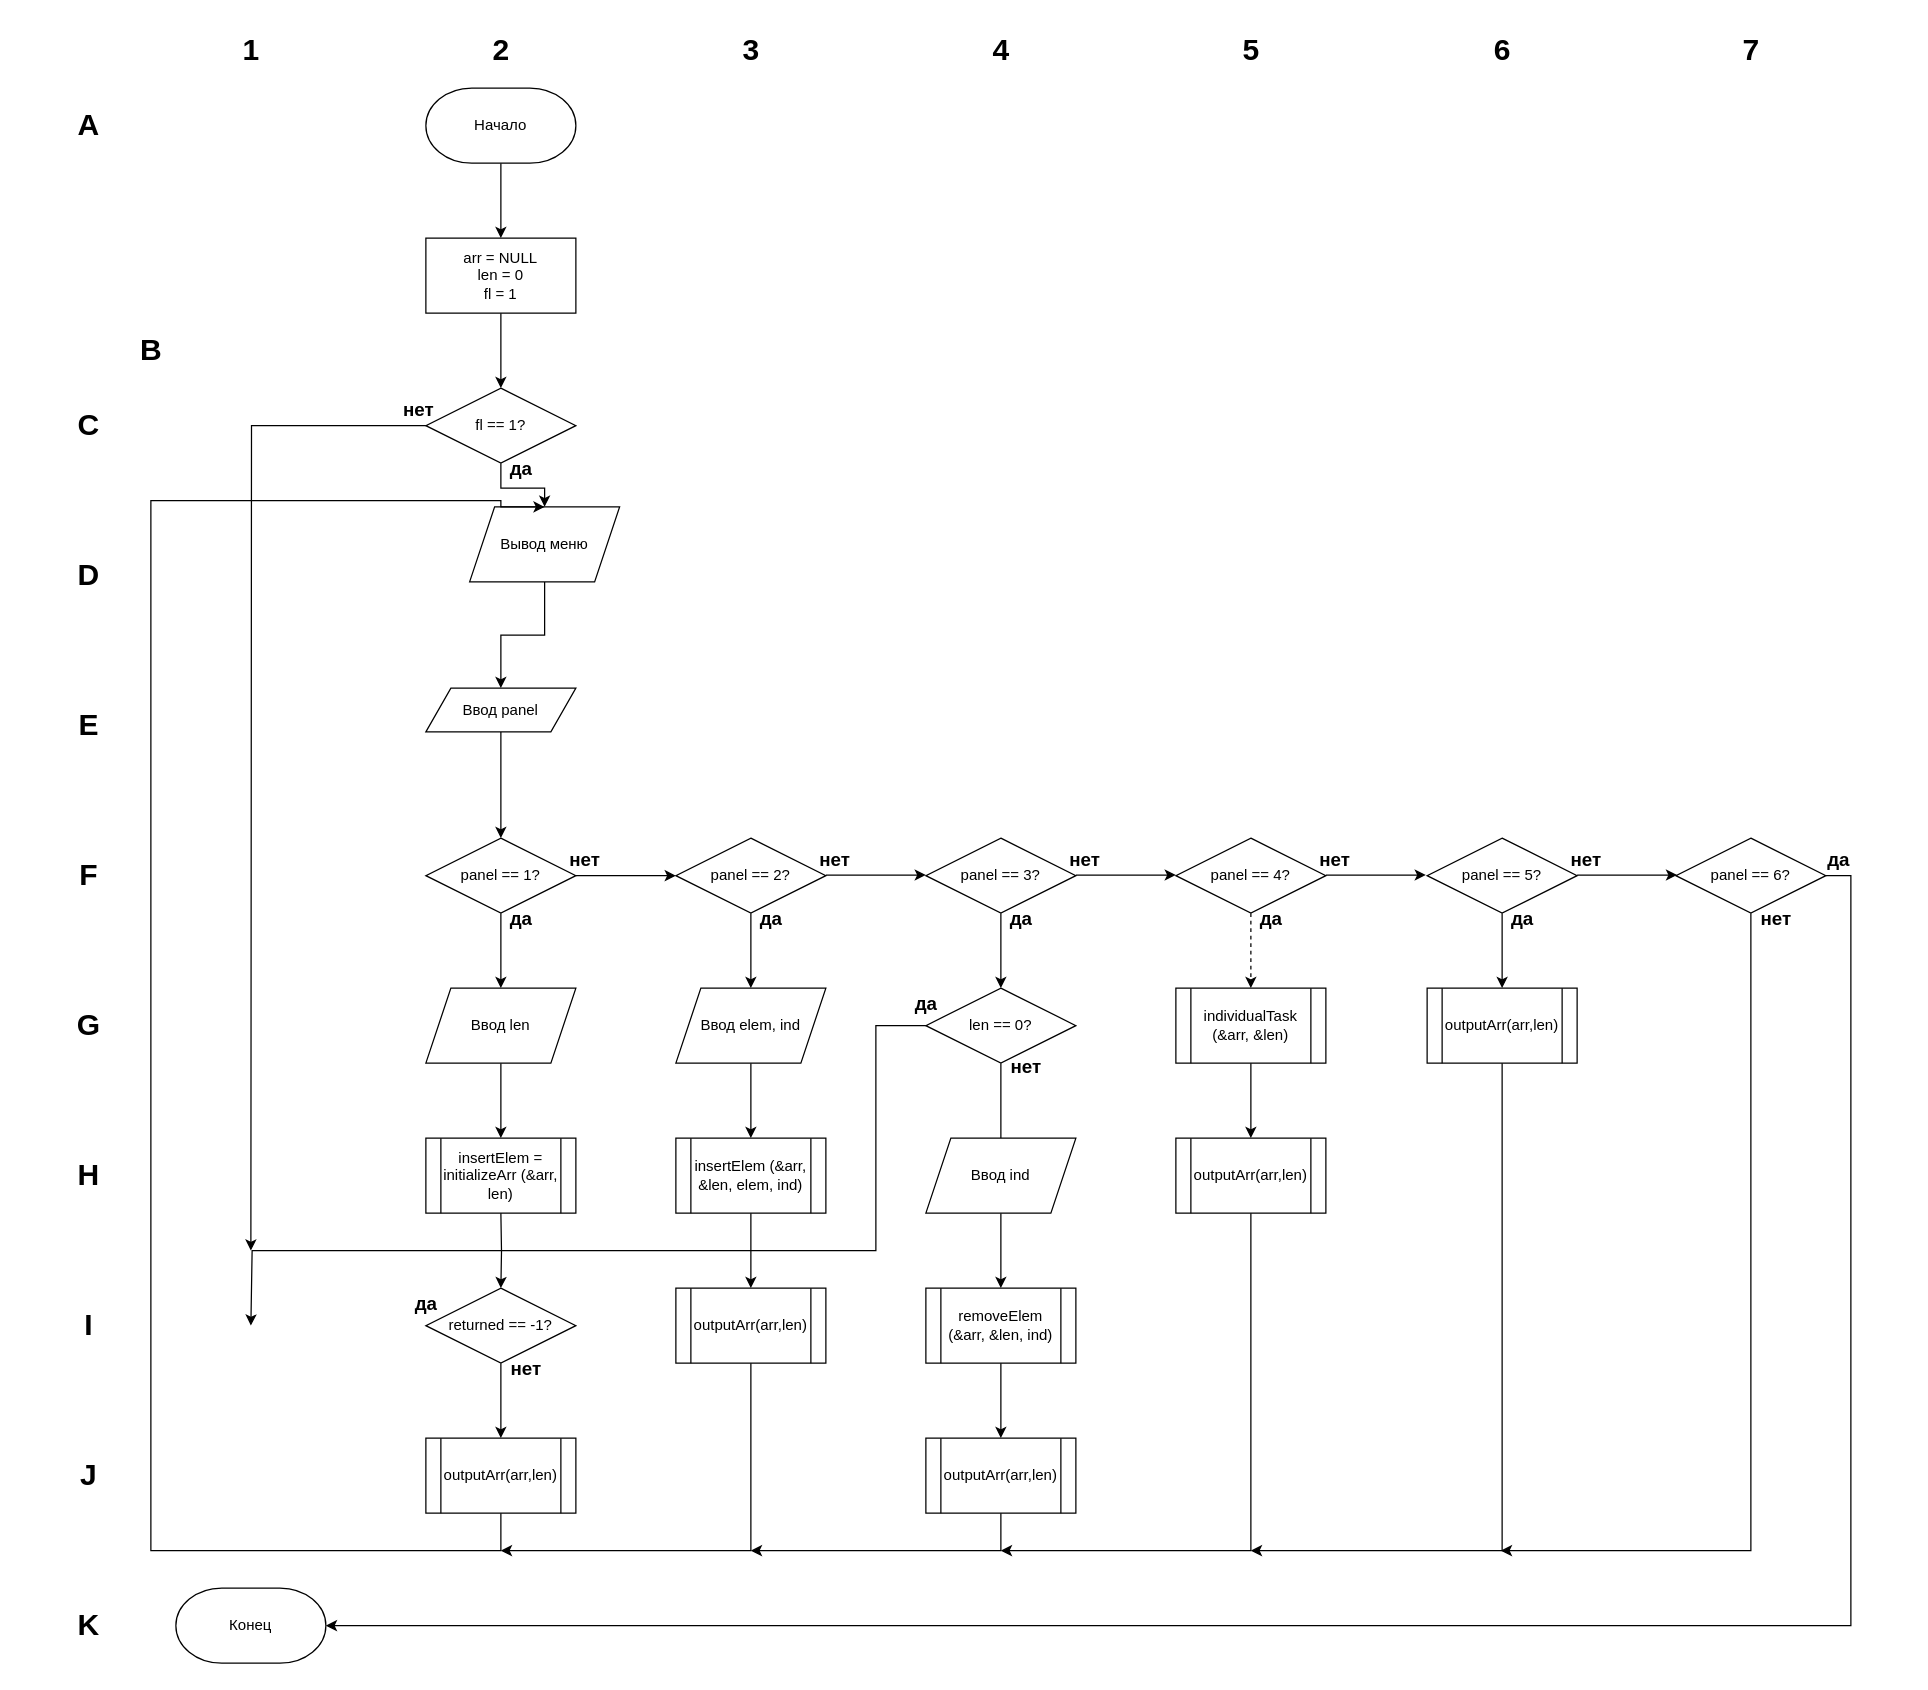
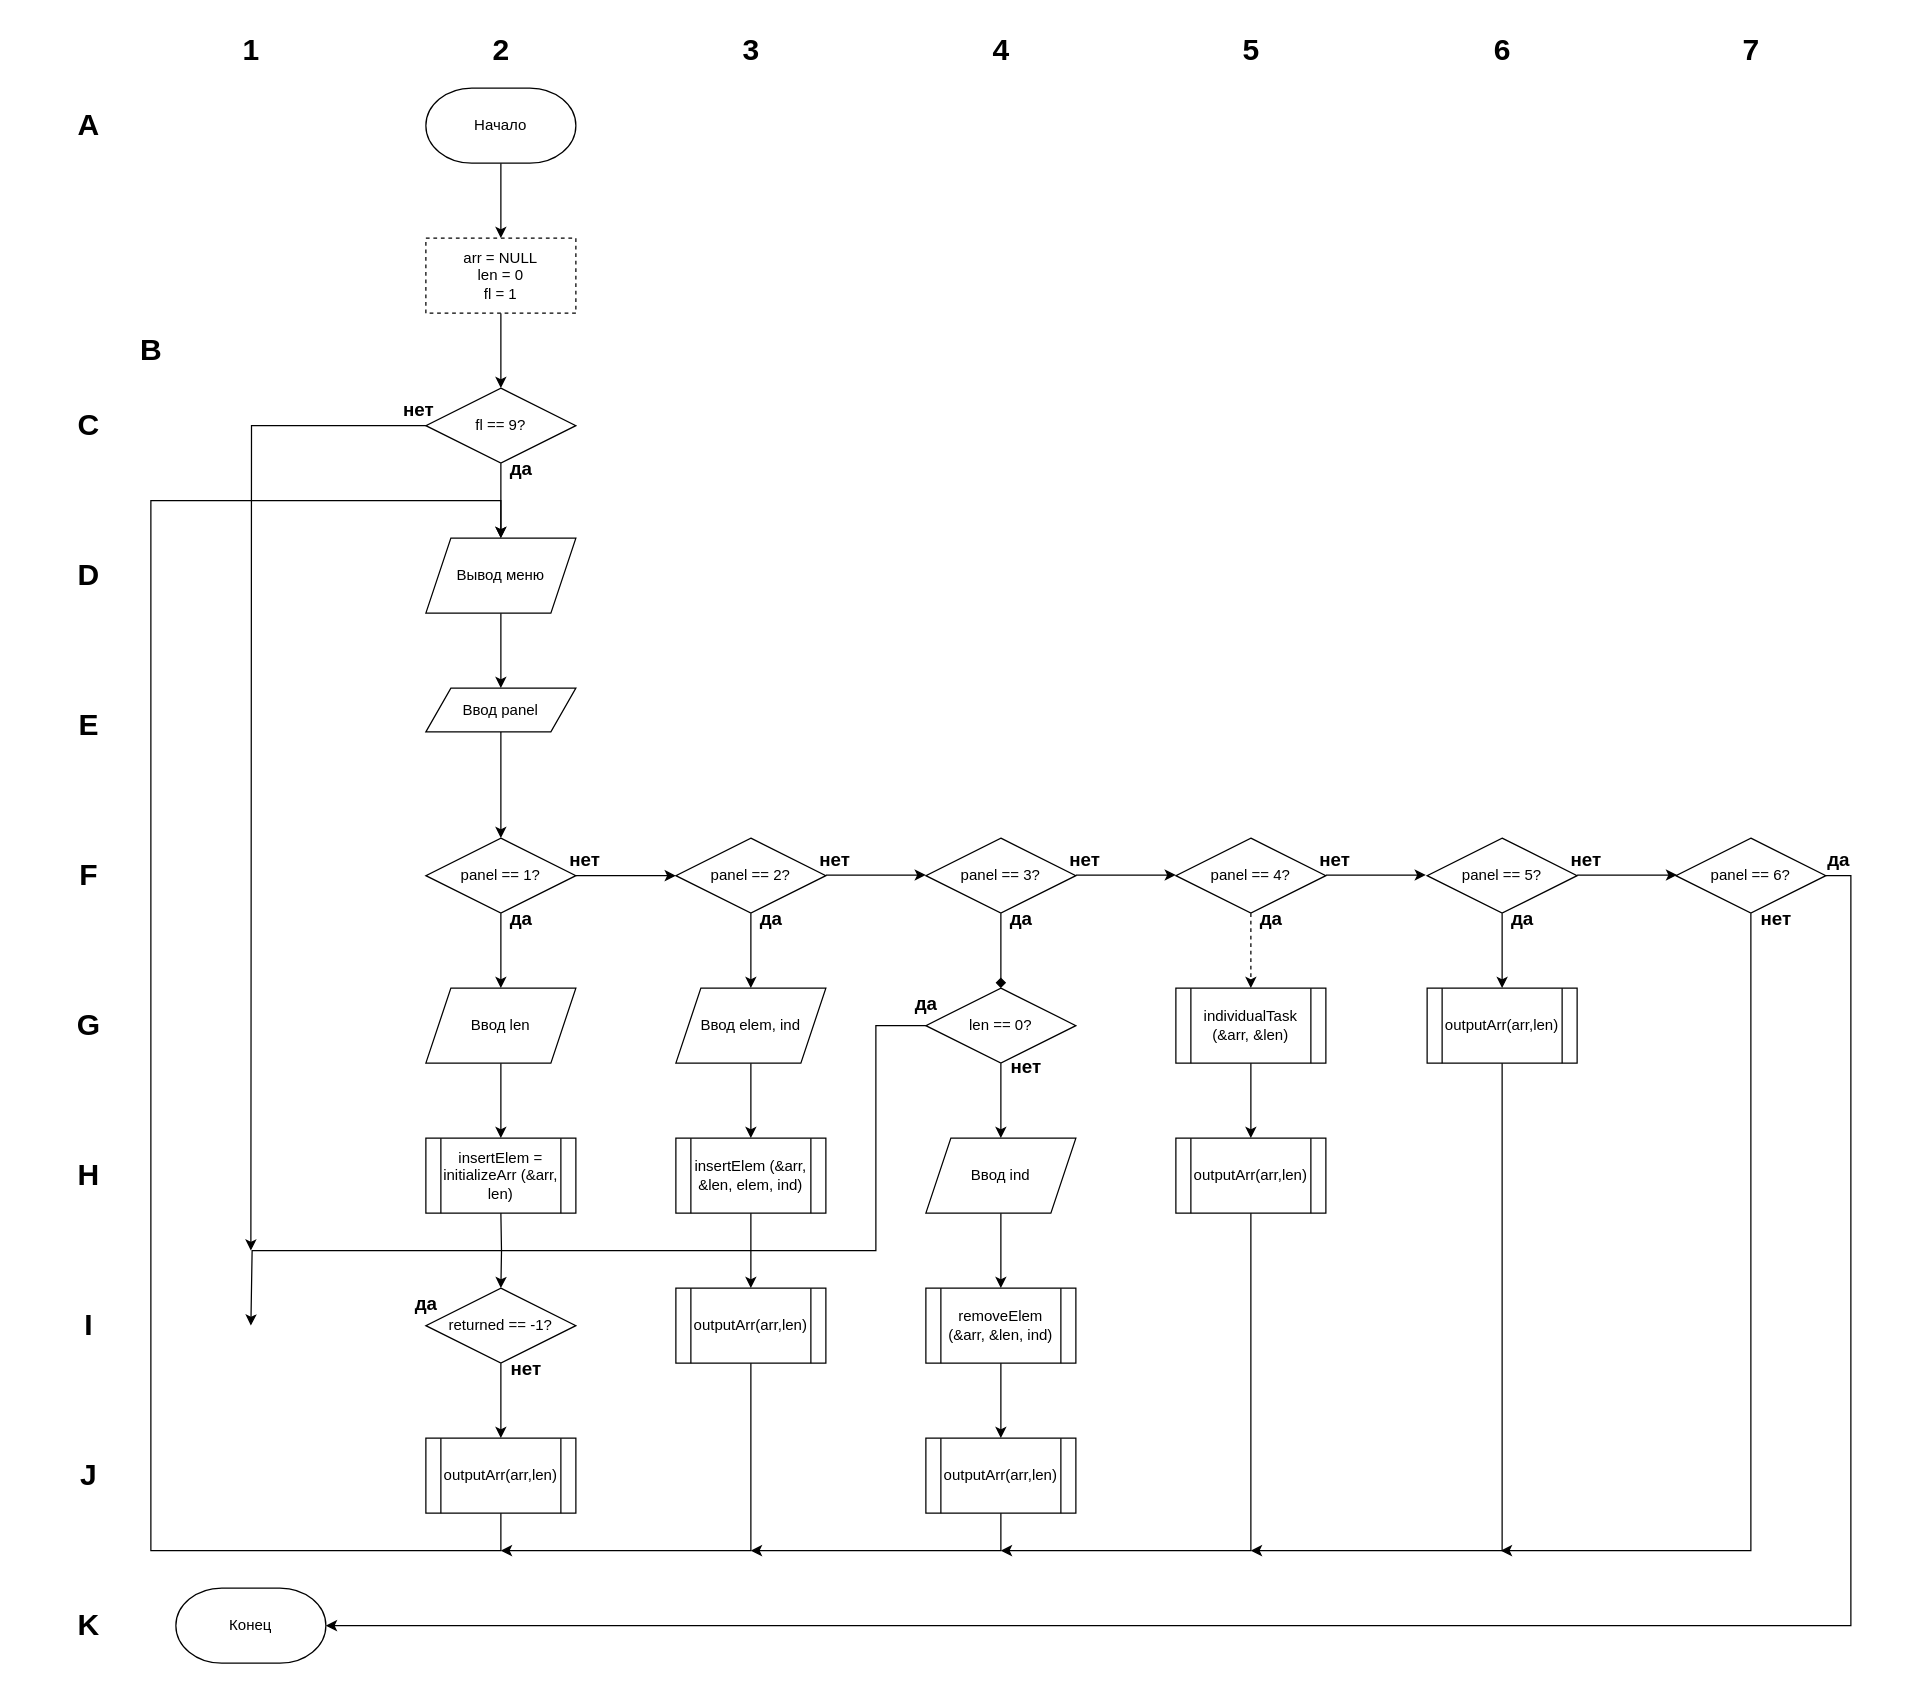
node "arr = NULL len = 0 fl = 1": style solid -> dashed
node "fl == 1?": label "fl == 1?" -> "fl == 9?"
node "Вывод меню": moved (544, 544) -> (501, 576)
edge "panel == 3?" -> "len == 0?": arrowhead classic -> diamond
edge "len == 0?" -- "Ввод ind": arrowhead none -> classic
